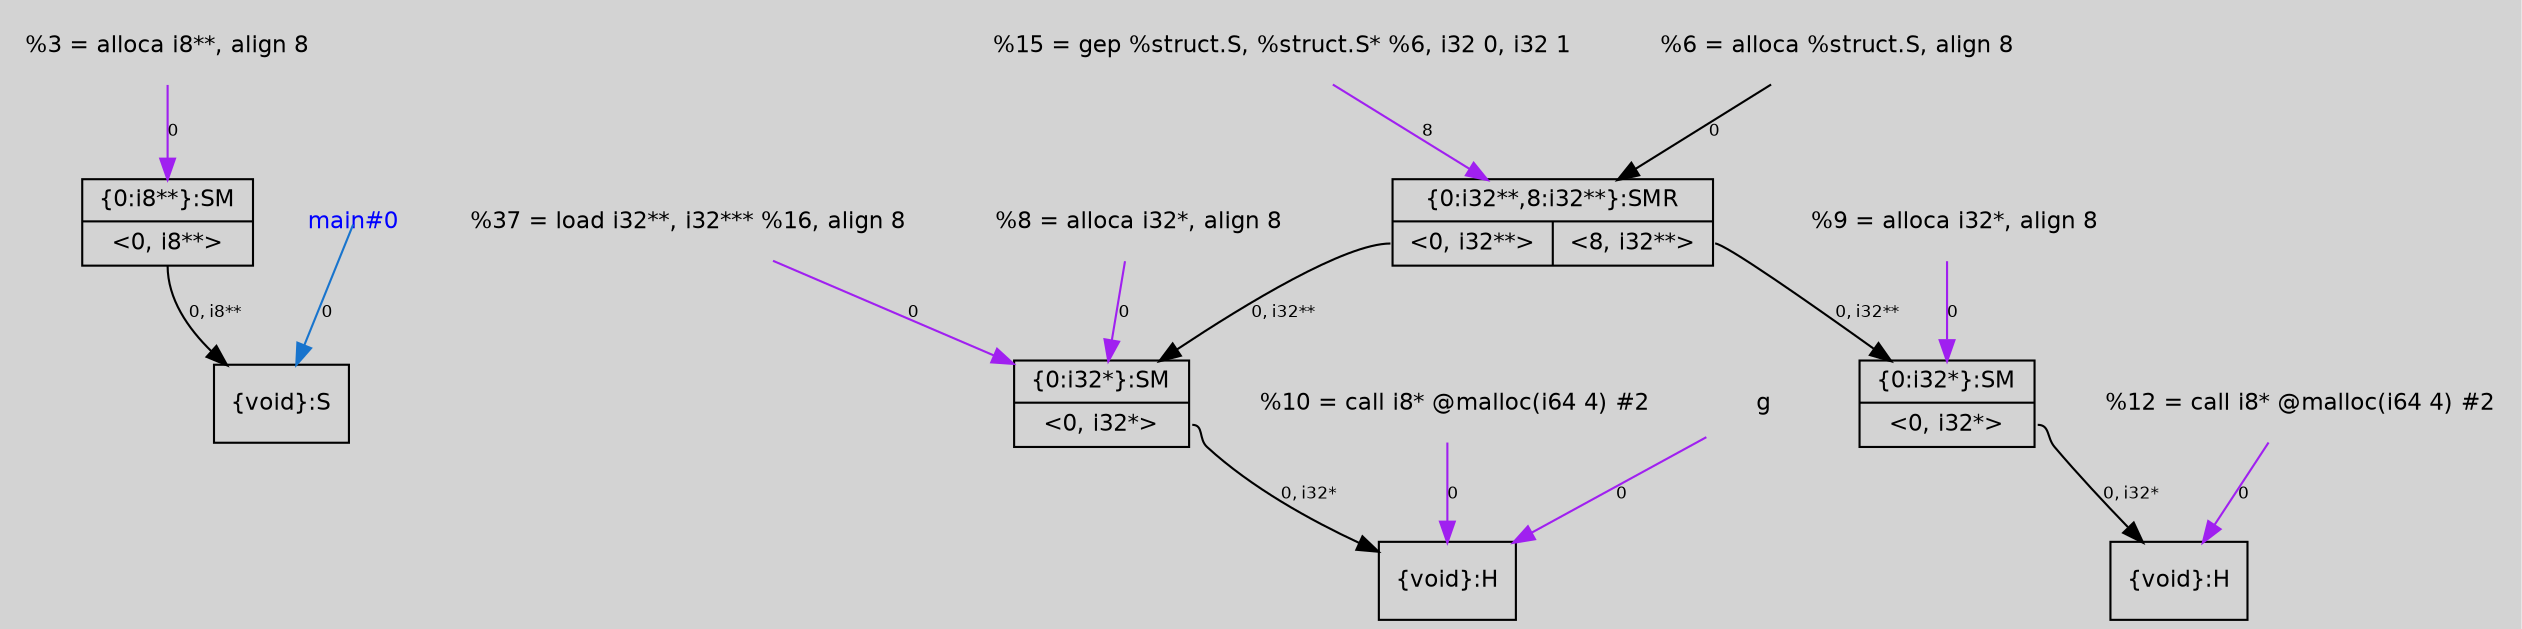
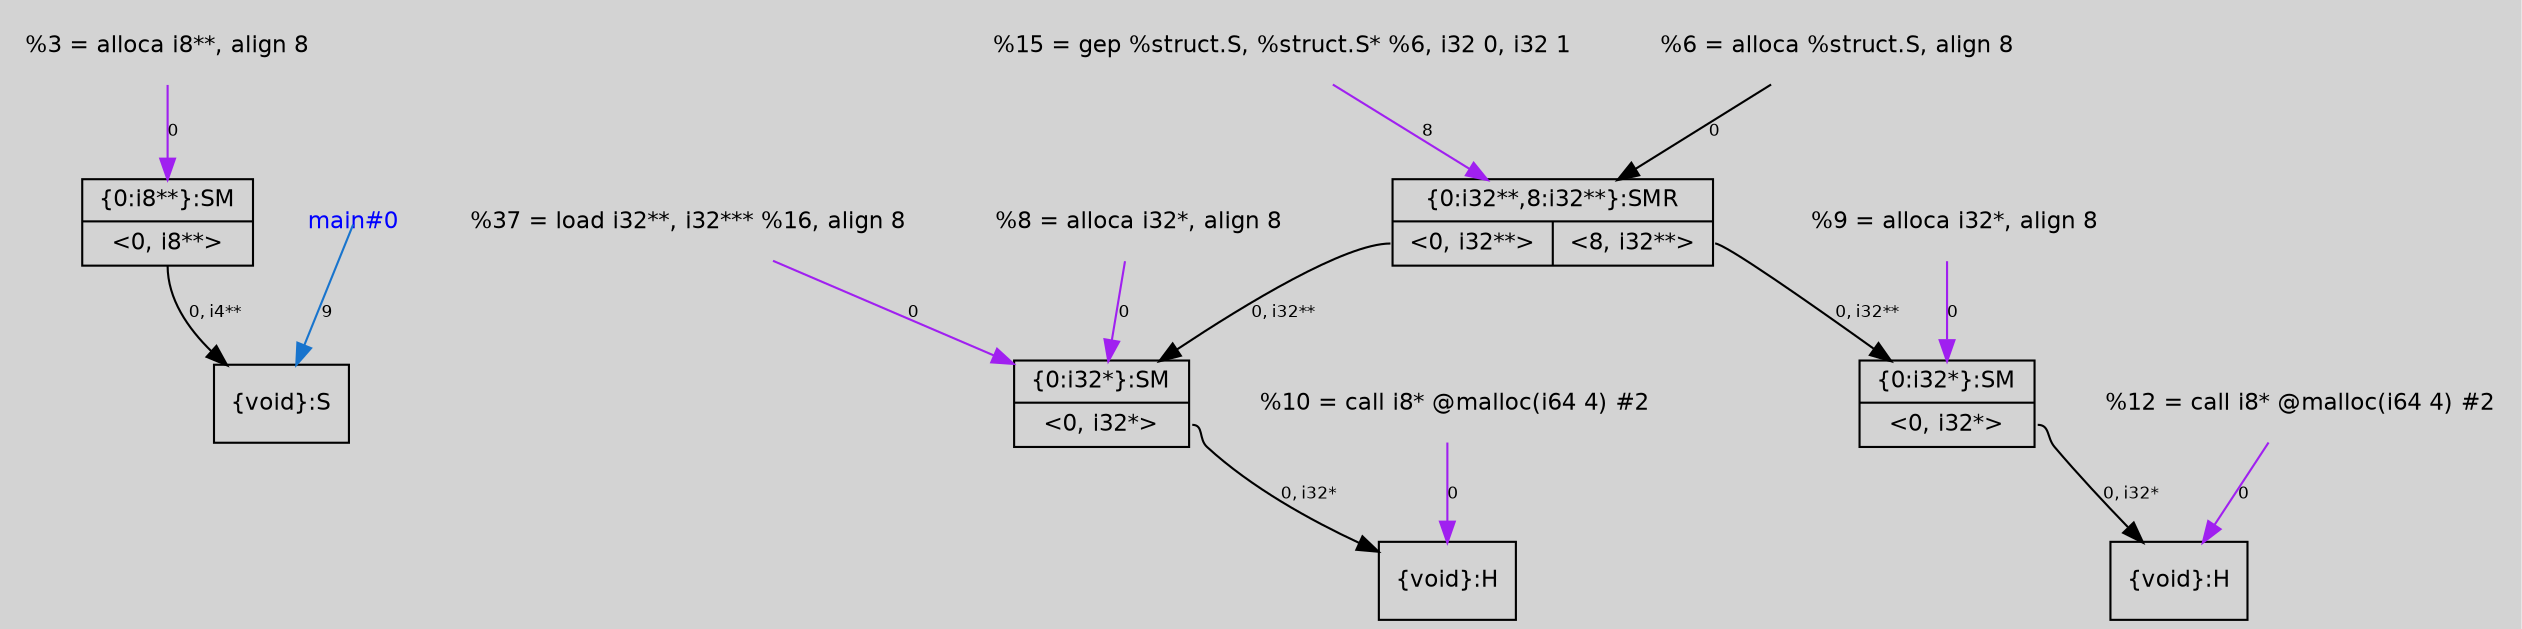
edge "{0:i8**}:SM" -> "{void}:S": label "0, i8**" -> "0, i4**"
edge "main#0" -> "{void}:S": label "0" -> "9"
node "g": removed
